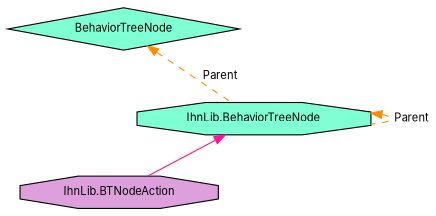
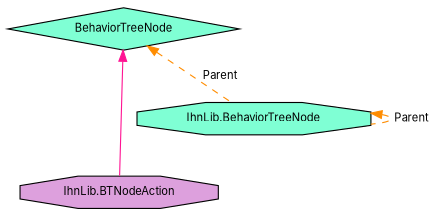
edge "IhnLib.BTNodeAction" -> "IhnLib.BehaviorTreeNode": now "IhnLib.BTNodeAction" -> "BehaviorTreeNode"
